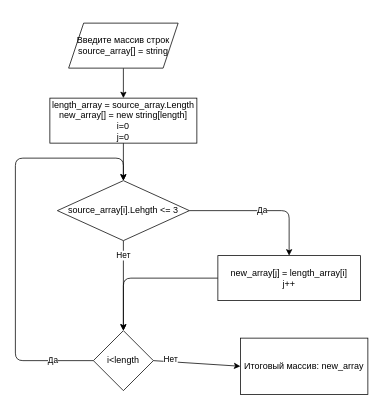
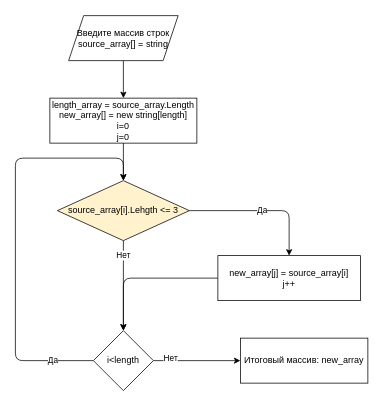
node "Введите массив строк source_array[] = string": moved (123, 45) -> (123, 38)
node "source_array[i].Lehgth <= 3": fillcolor #ffffff -> #fff2cc
node "new_array[j] = length_array[i] j++": label "new_array[j] = length_array[i] j++" -> "new_array[j] = source_array[i] j++"
node "Итоговый массив: new_array": size 128x56 -> 128x45
